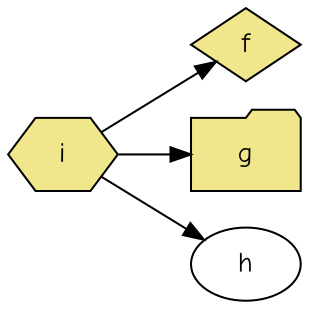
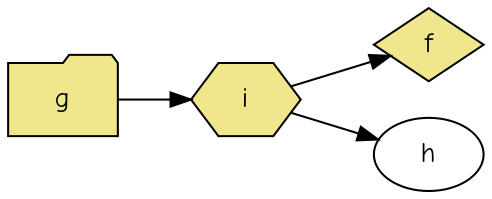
edge "i" -> "g": reversed
